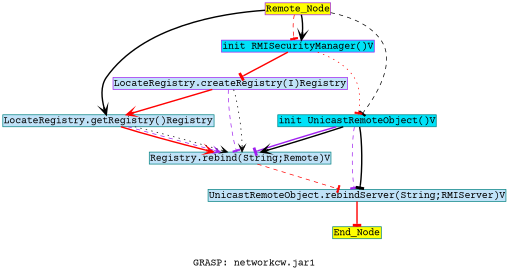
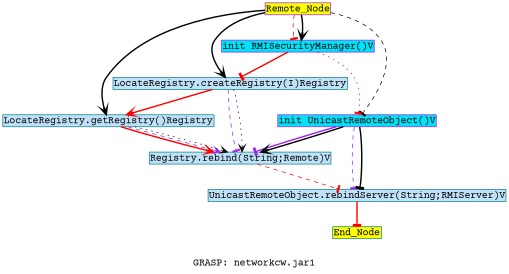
edge "Remote_Node" -> "LocateRegistry.createRegistry(I)Registry": added
node "LocateRegistry.createRegistry(I)Registry": color purple -> teal
node "init UnicastRemoteObject()V": color teal -> purple
